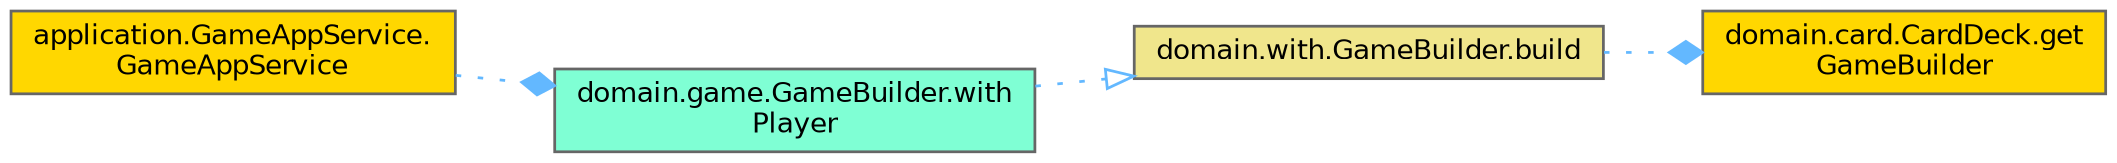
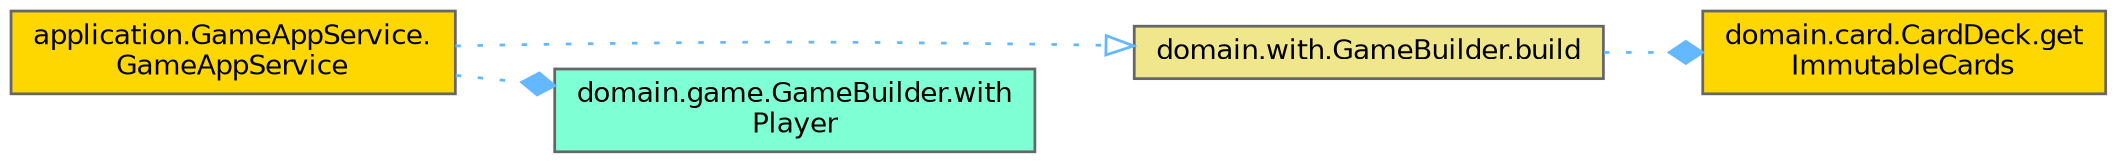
node "domain.card.CardDeck.get GameBuilder": label "domain.card.CardDeck.get GameBuilder" -> "domain.card.CardDeck.get ImmutableCards"
edge "domain.game.GameBuilder.with Player" -> "domain.with.GameBuilder.build": now "application.GameAppService. GameAppService" -> "domain.with.GameBuilder.build"
